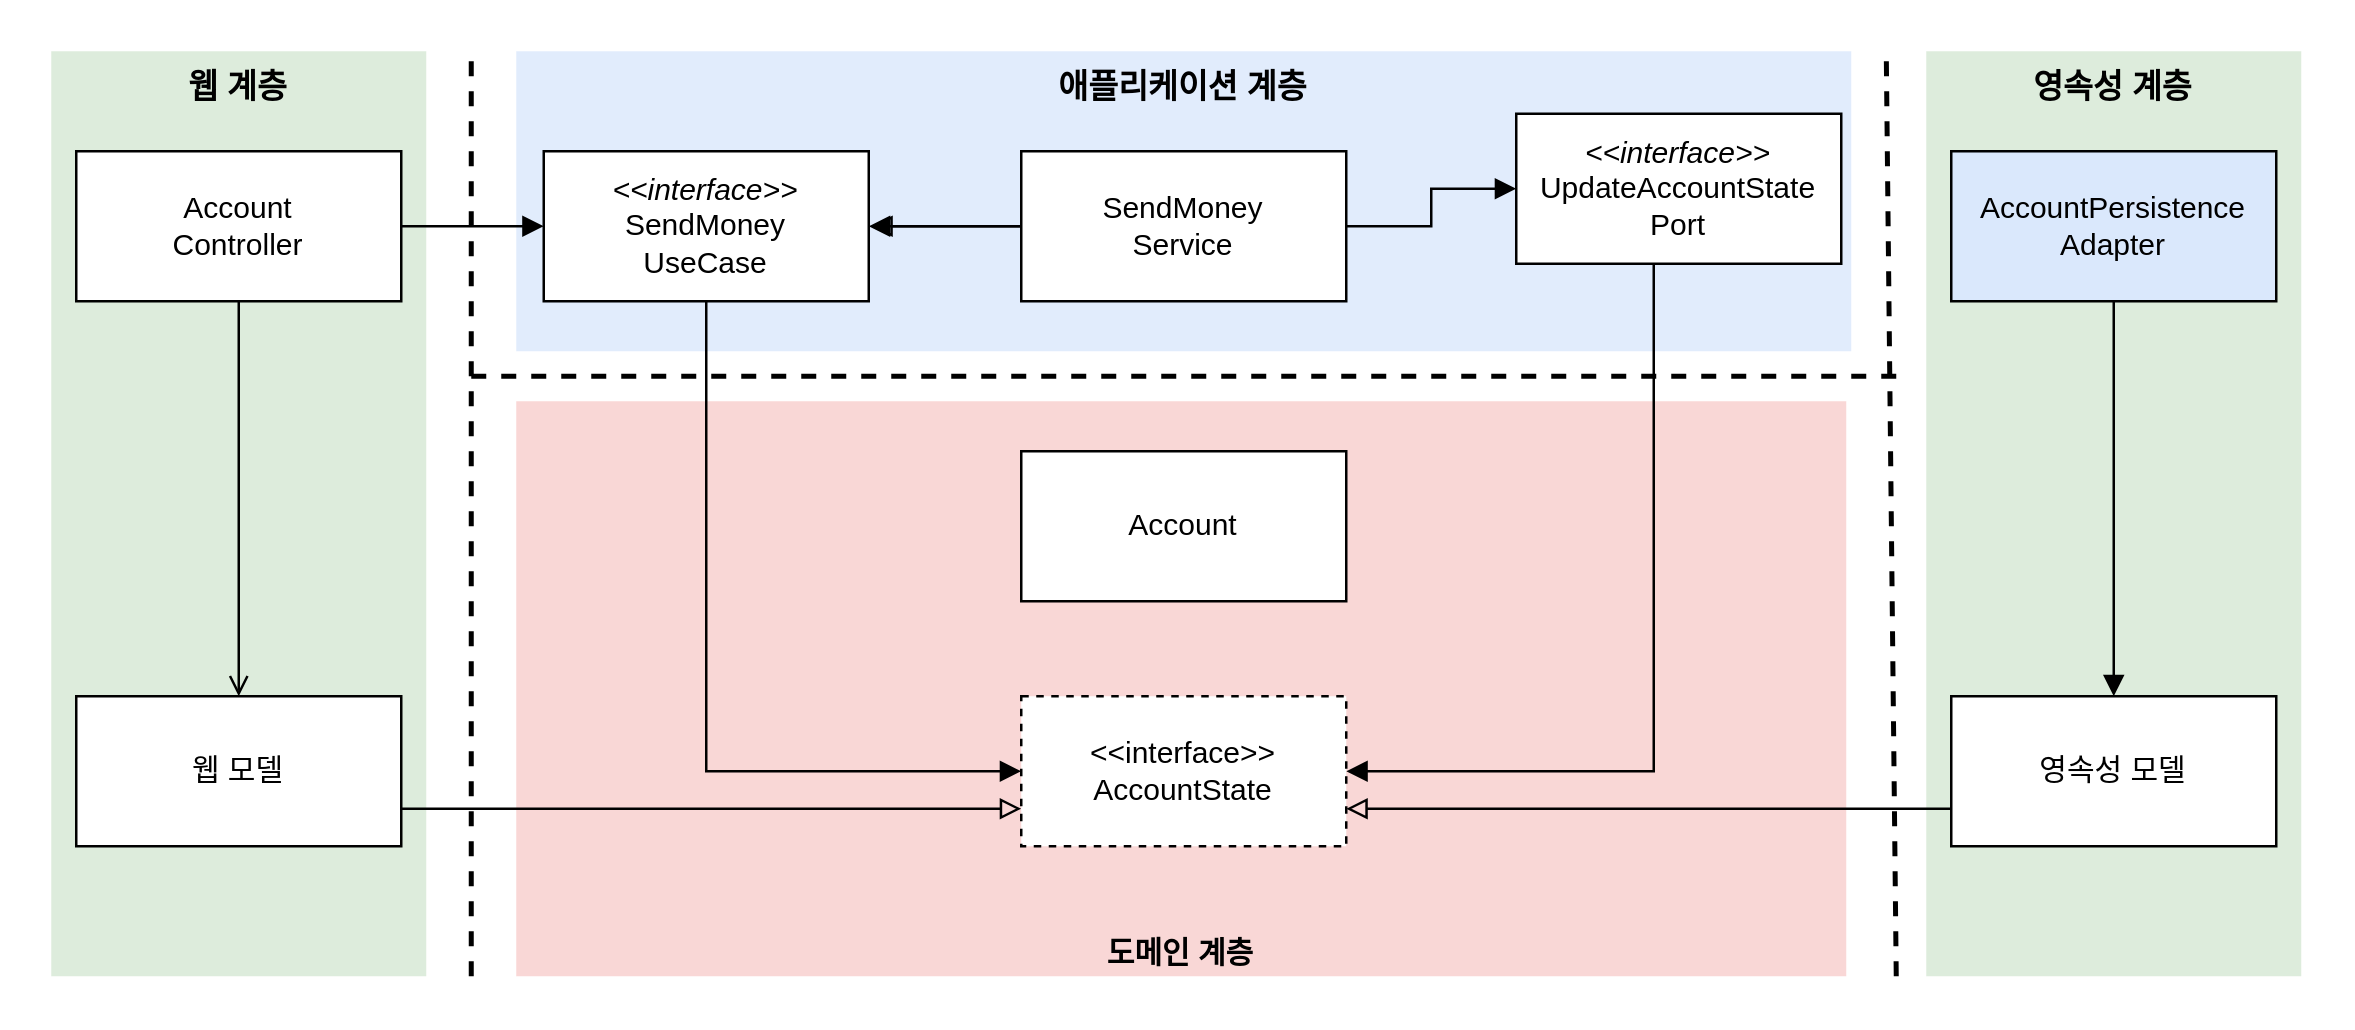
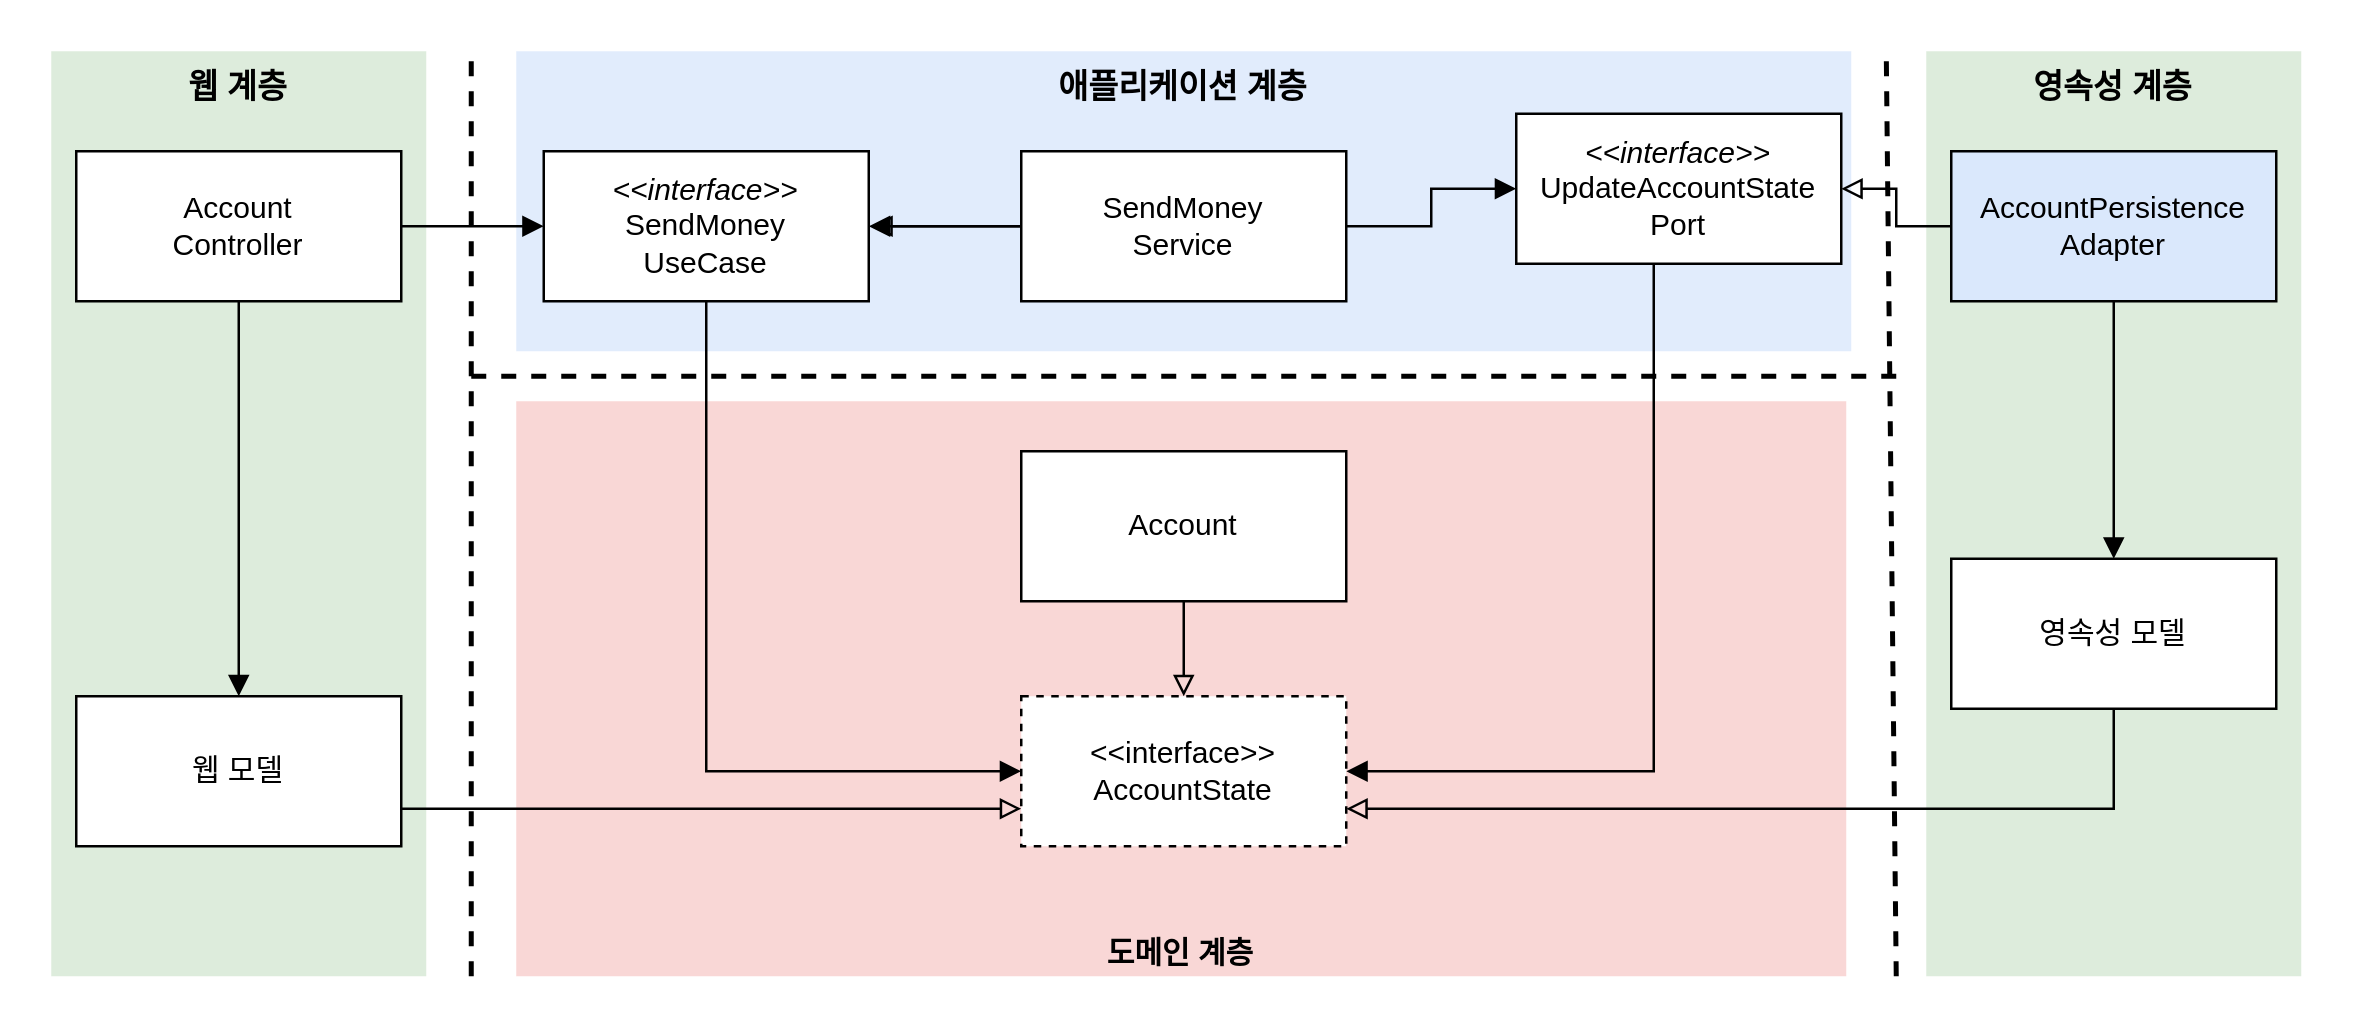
edge "AccountPersistence Adapter" -> "<<interface>> UpdateAccountState Port": added
edge "Account" -> "<<interface>> AccountState": added
edge "Account Controller" -> "웹 모델": arrowhead open -> block
node "영속성 모델": moved (2114, 771) -> (2114, 634)
